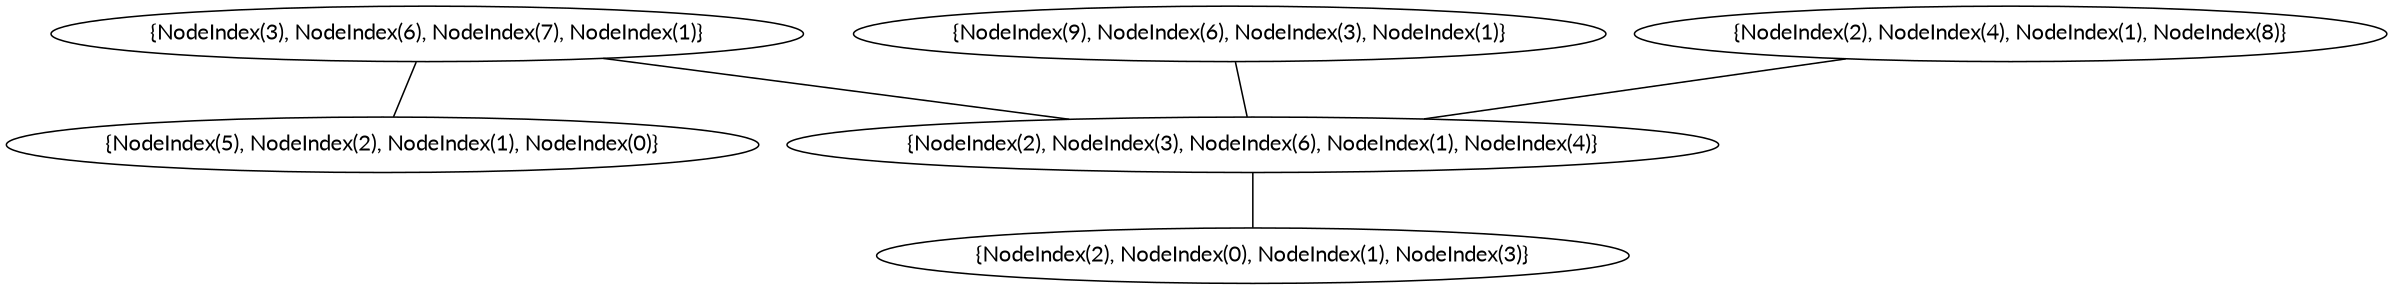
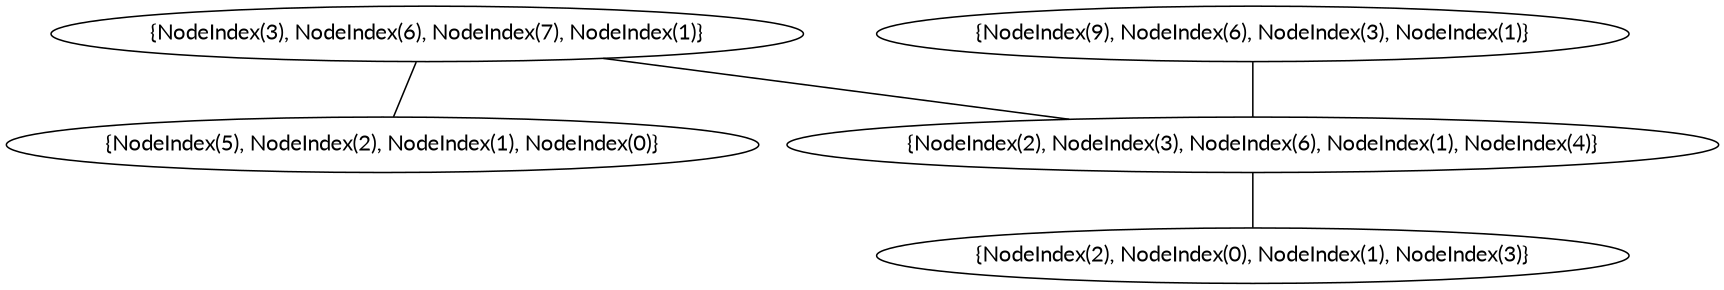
node "{NodeIndex(2), NodeIndex(4), NodeIndex(1), NodeIndex(8)}": removed
